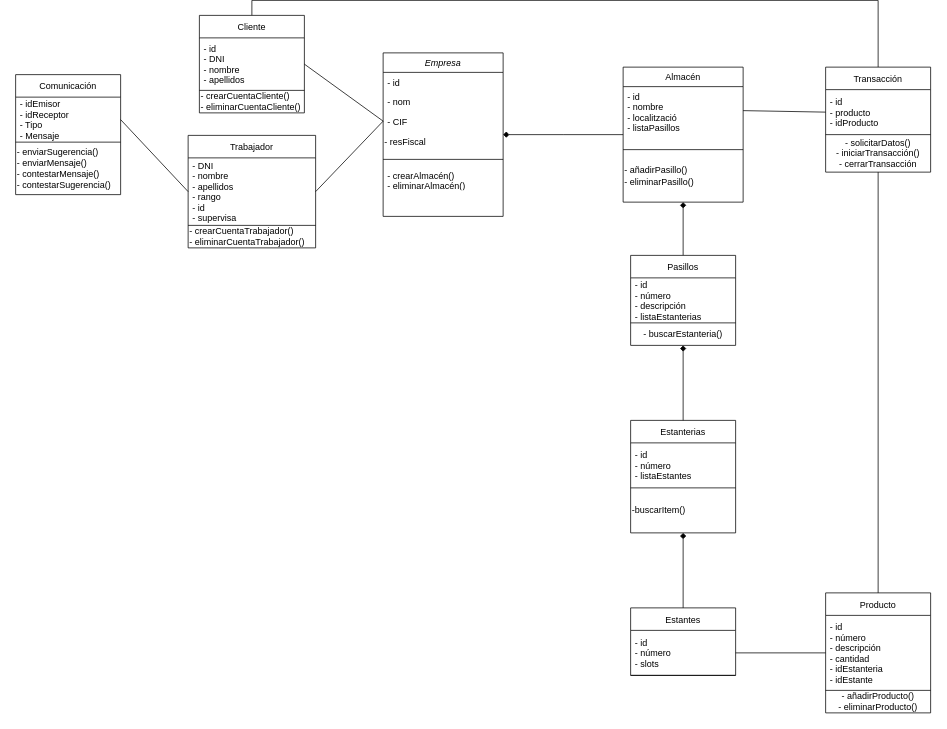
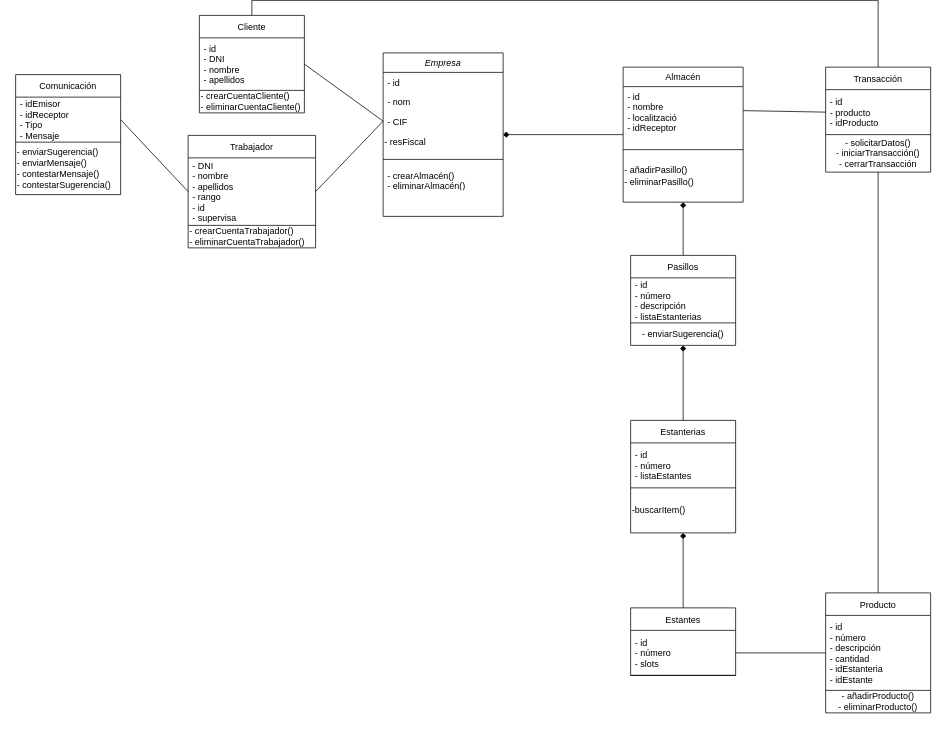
node "- id - nombre - localització - listaPasillos": label "- id - nombre - localització - listaPasillos" -> "- id - nombre - localització - idReceptor"
node "- buscarEstanteria()": label "- buscarEstanteria()" -> "- enviarSugerencia()"
